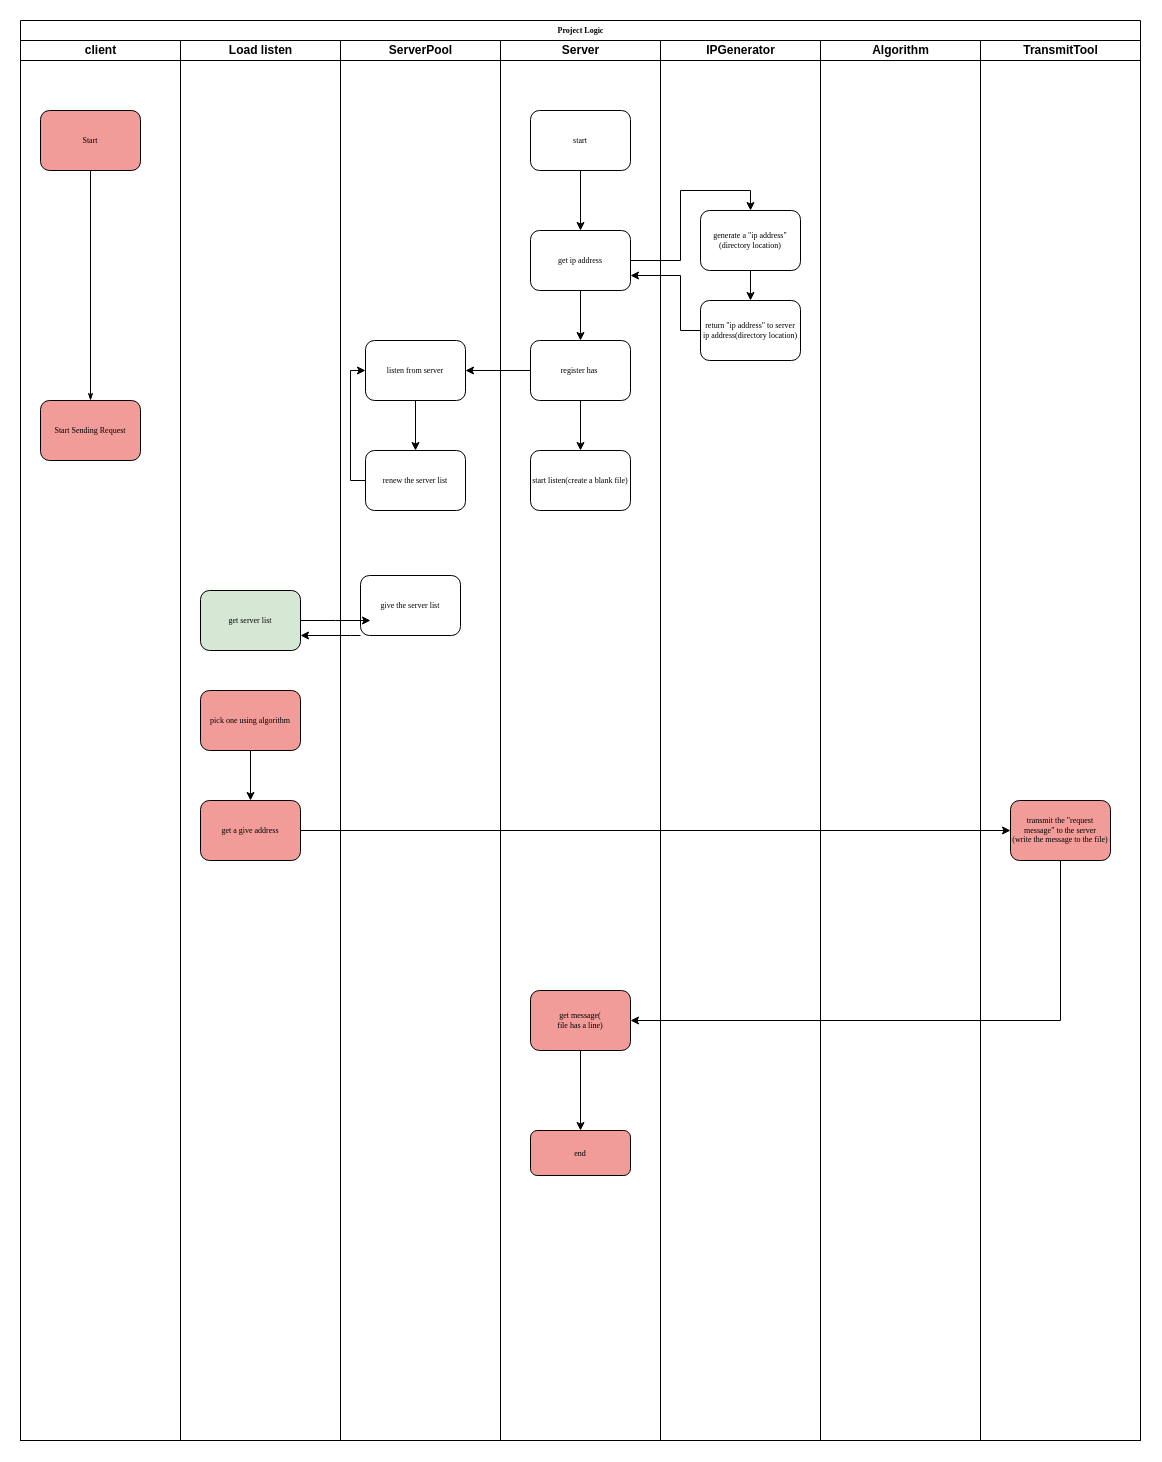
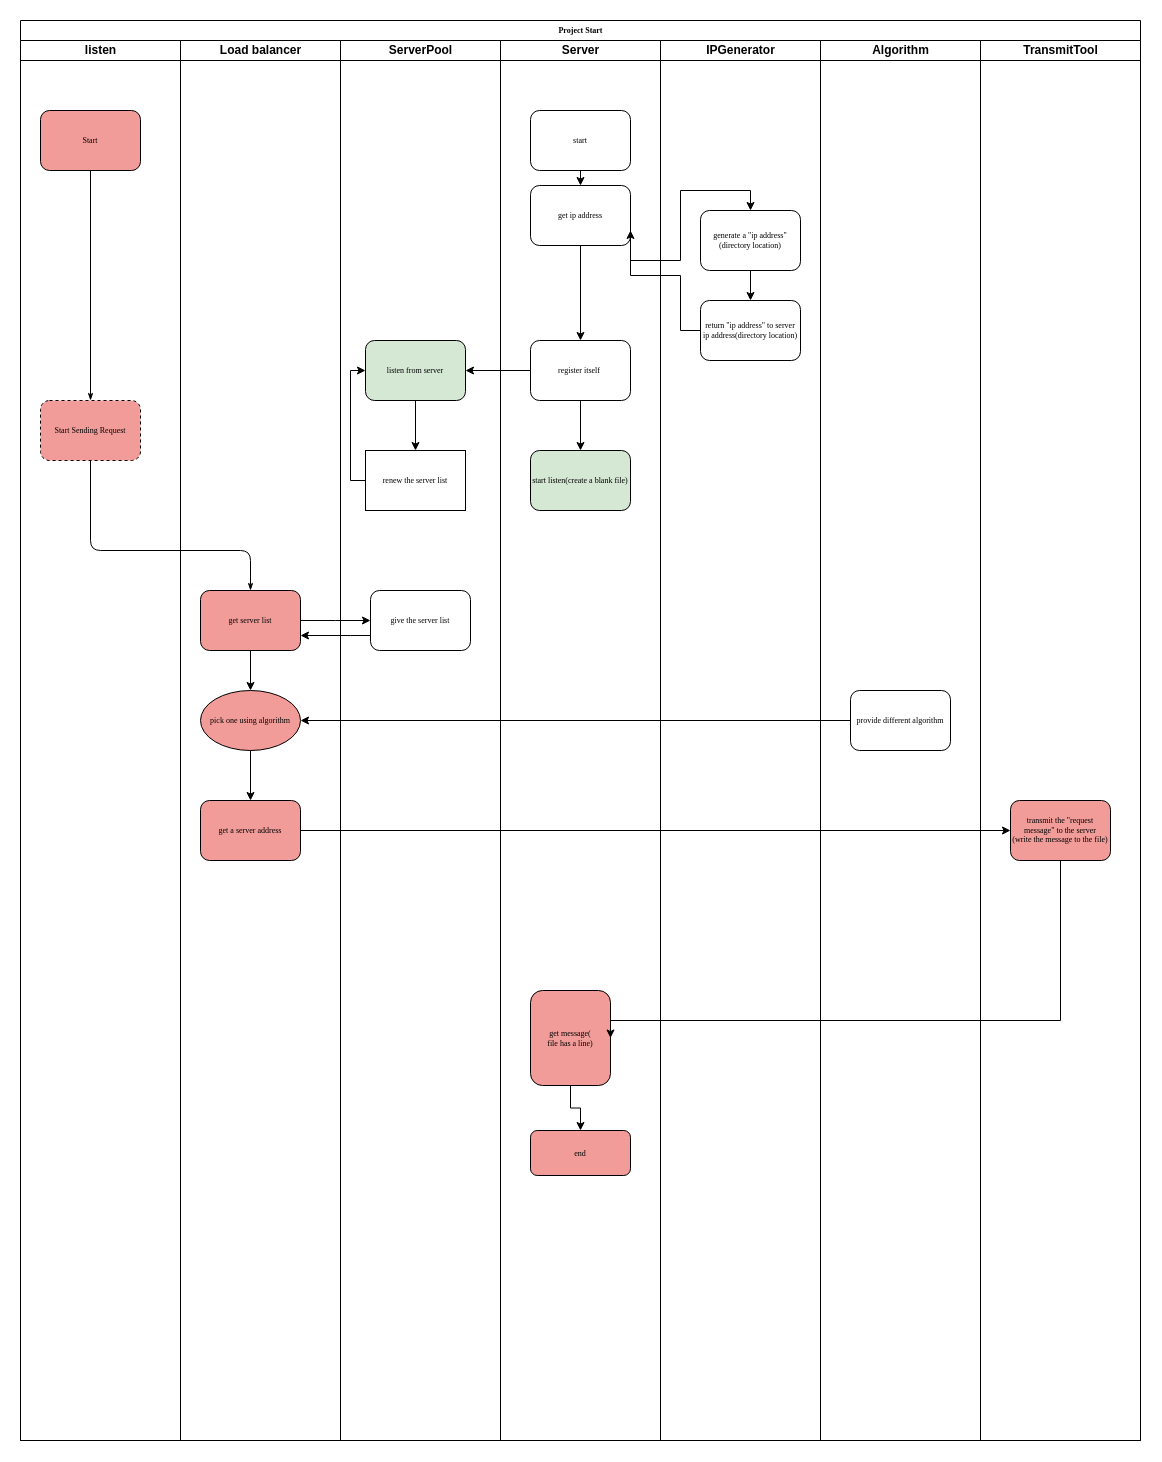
node "Project Logic": label "Project Logic" -> "Project Start"
node "client": label "client" -> "listen"
node "Load listen": label "Load listen" -> "Load balancer"
node "get ip address": moved (581, 261) -> (581, 216)
node "listen from server": fillcolor #ffffff -> #d5e8d4
node "register has": label "register has" -> "register itself"
node "Start Sending Request": style solid -> dashed
node "renew the server list": shape rounded rectangle -> rectangle
node "start listen(create a blank file)": fillcolor #ffffff -> #d5e8d4
edge "Start Sending Request" -> "get server list": added
node "give the server list": moved (411, 606) -> (421, 621)
node "get server list": fillcolor #d5e8d4 -> #f19c99
edge "get server list" -> "pick one using algorithm": added
node "pick one using algorithm": shape rounded rectangle -> ellipse
edge "provide different algorithm" -> "pick one using algorithm": added
node "provide different algorithm": added
node "get a give address": label "get a give address" -> "get a server address"
node "get message( file has a line)": size 100x60 -> 80x95
